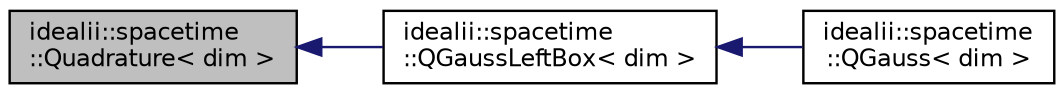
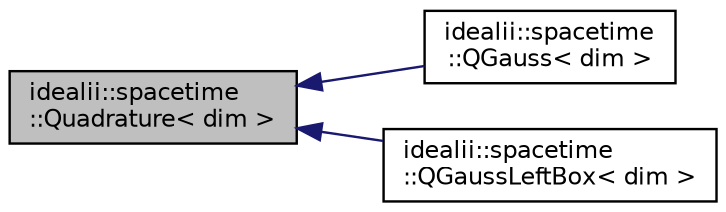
edge "idealii::spacetime ::QGauss< dim >" -> "idealii::spacetime ::QGaussLeftBox< dim >": now "idealii::spacetime ::QGauss< dim >" -> "idealii::spacetime ::Quadrature< dim >"
